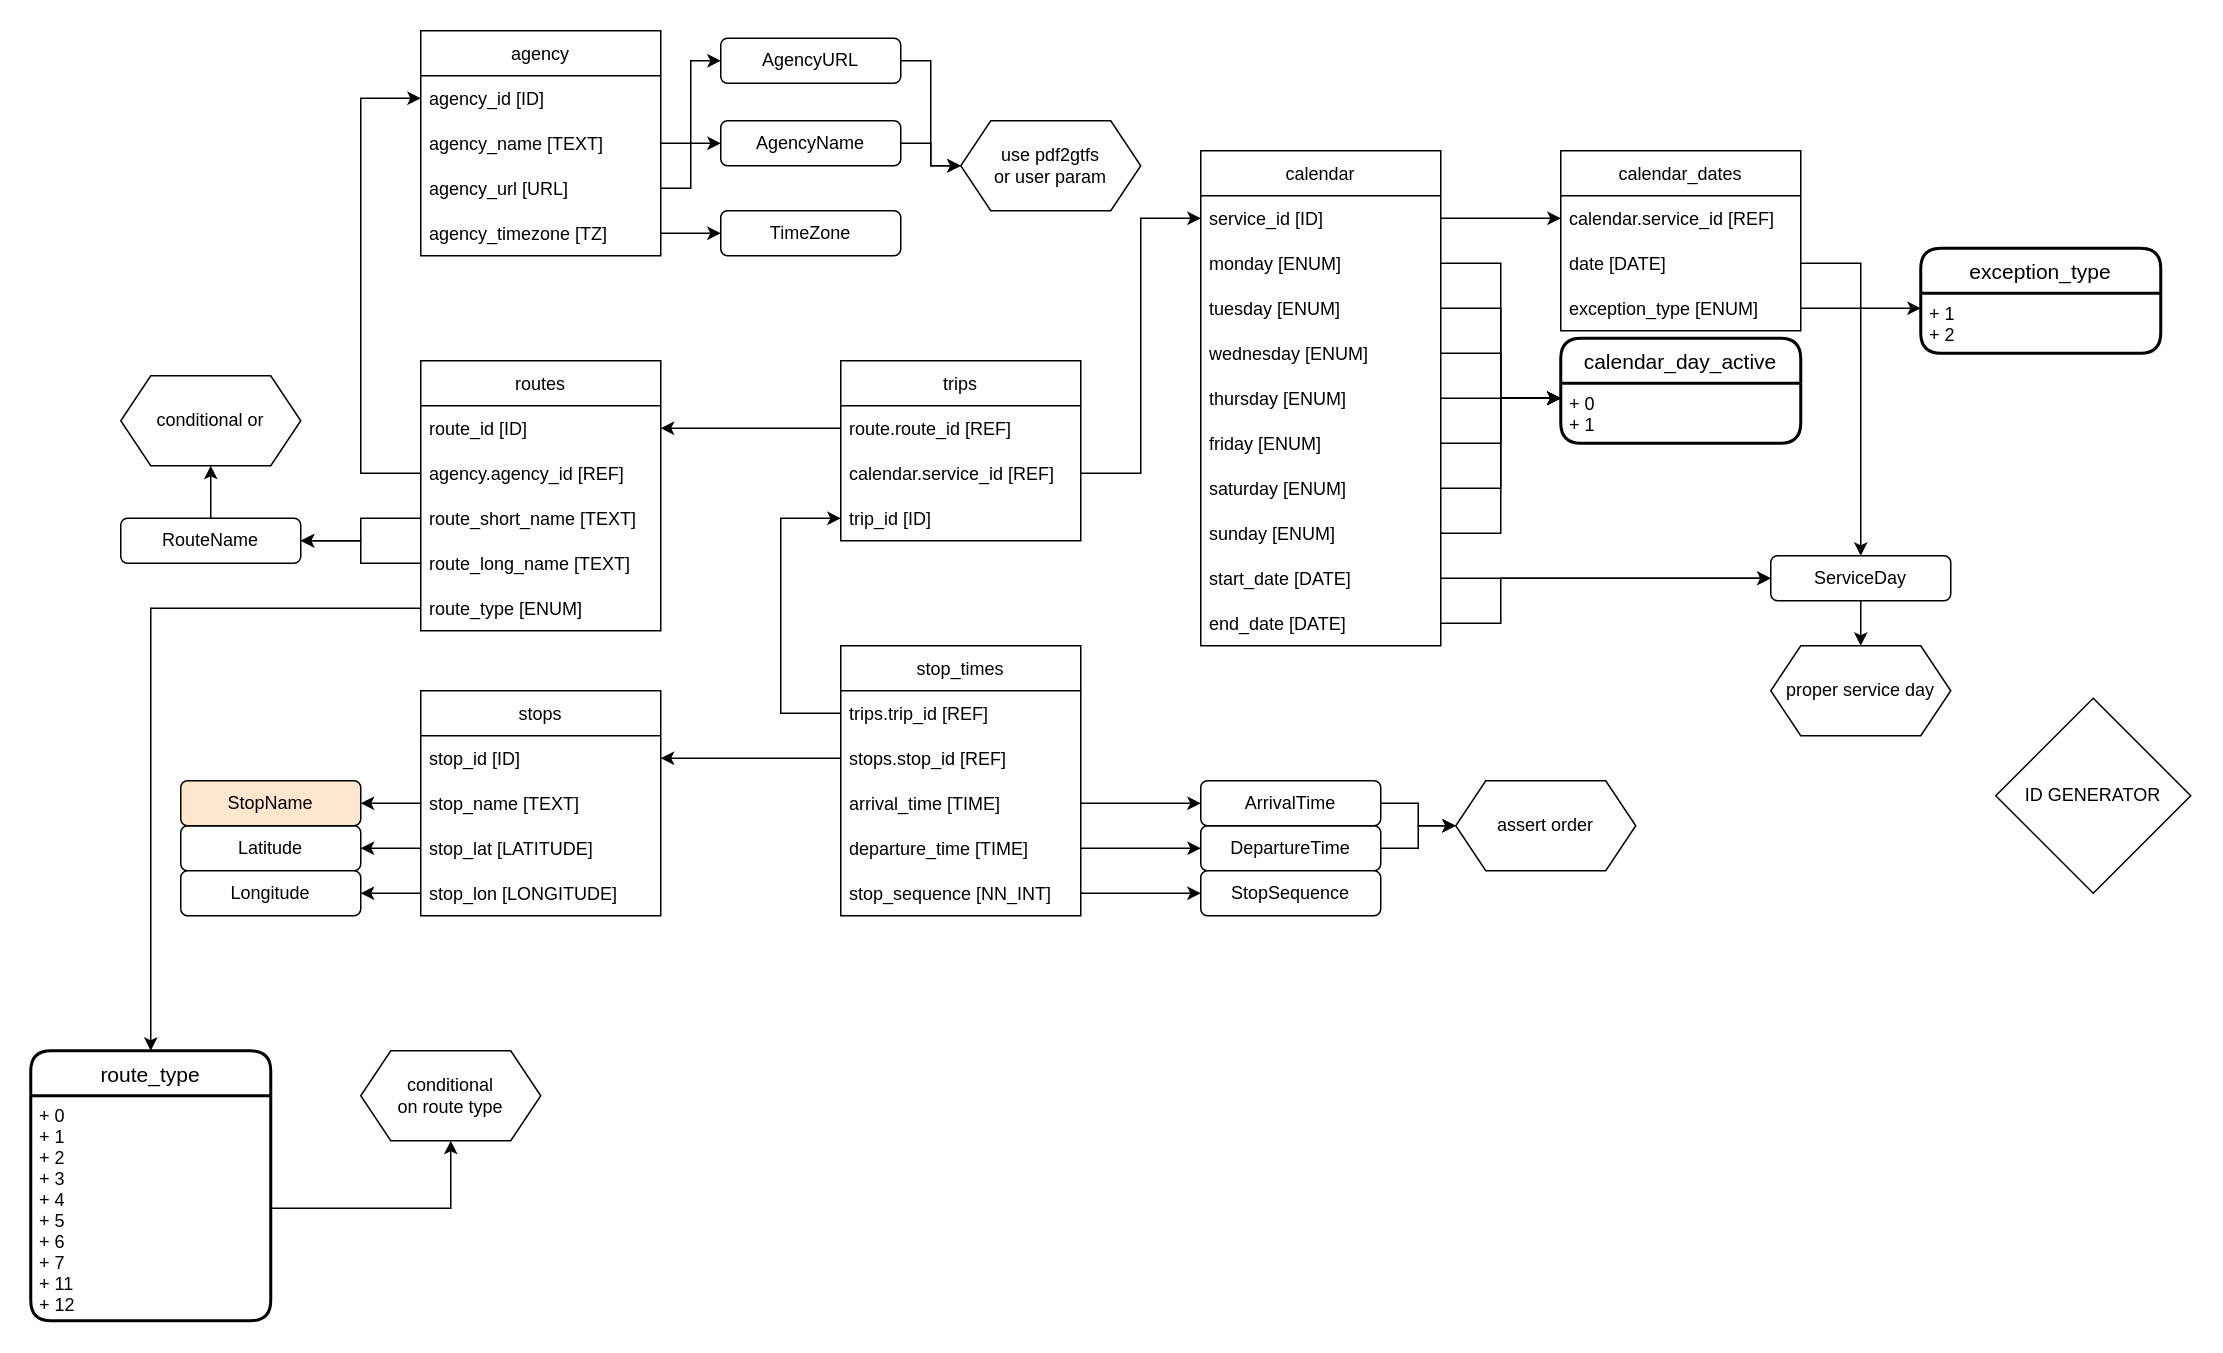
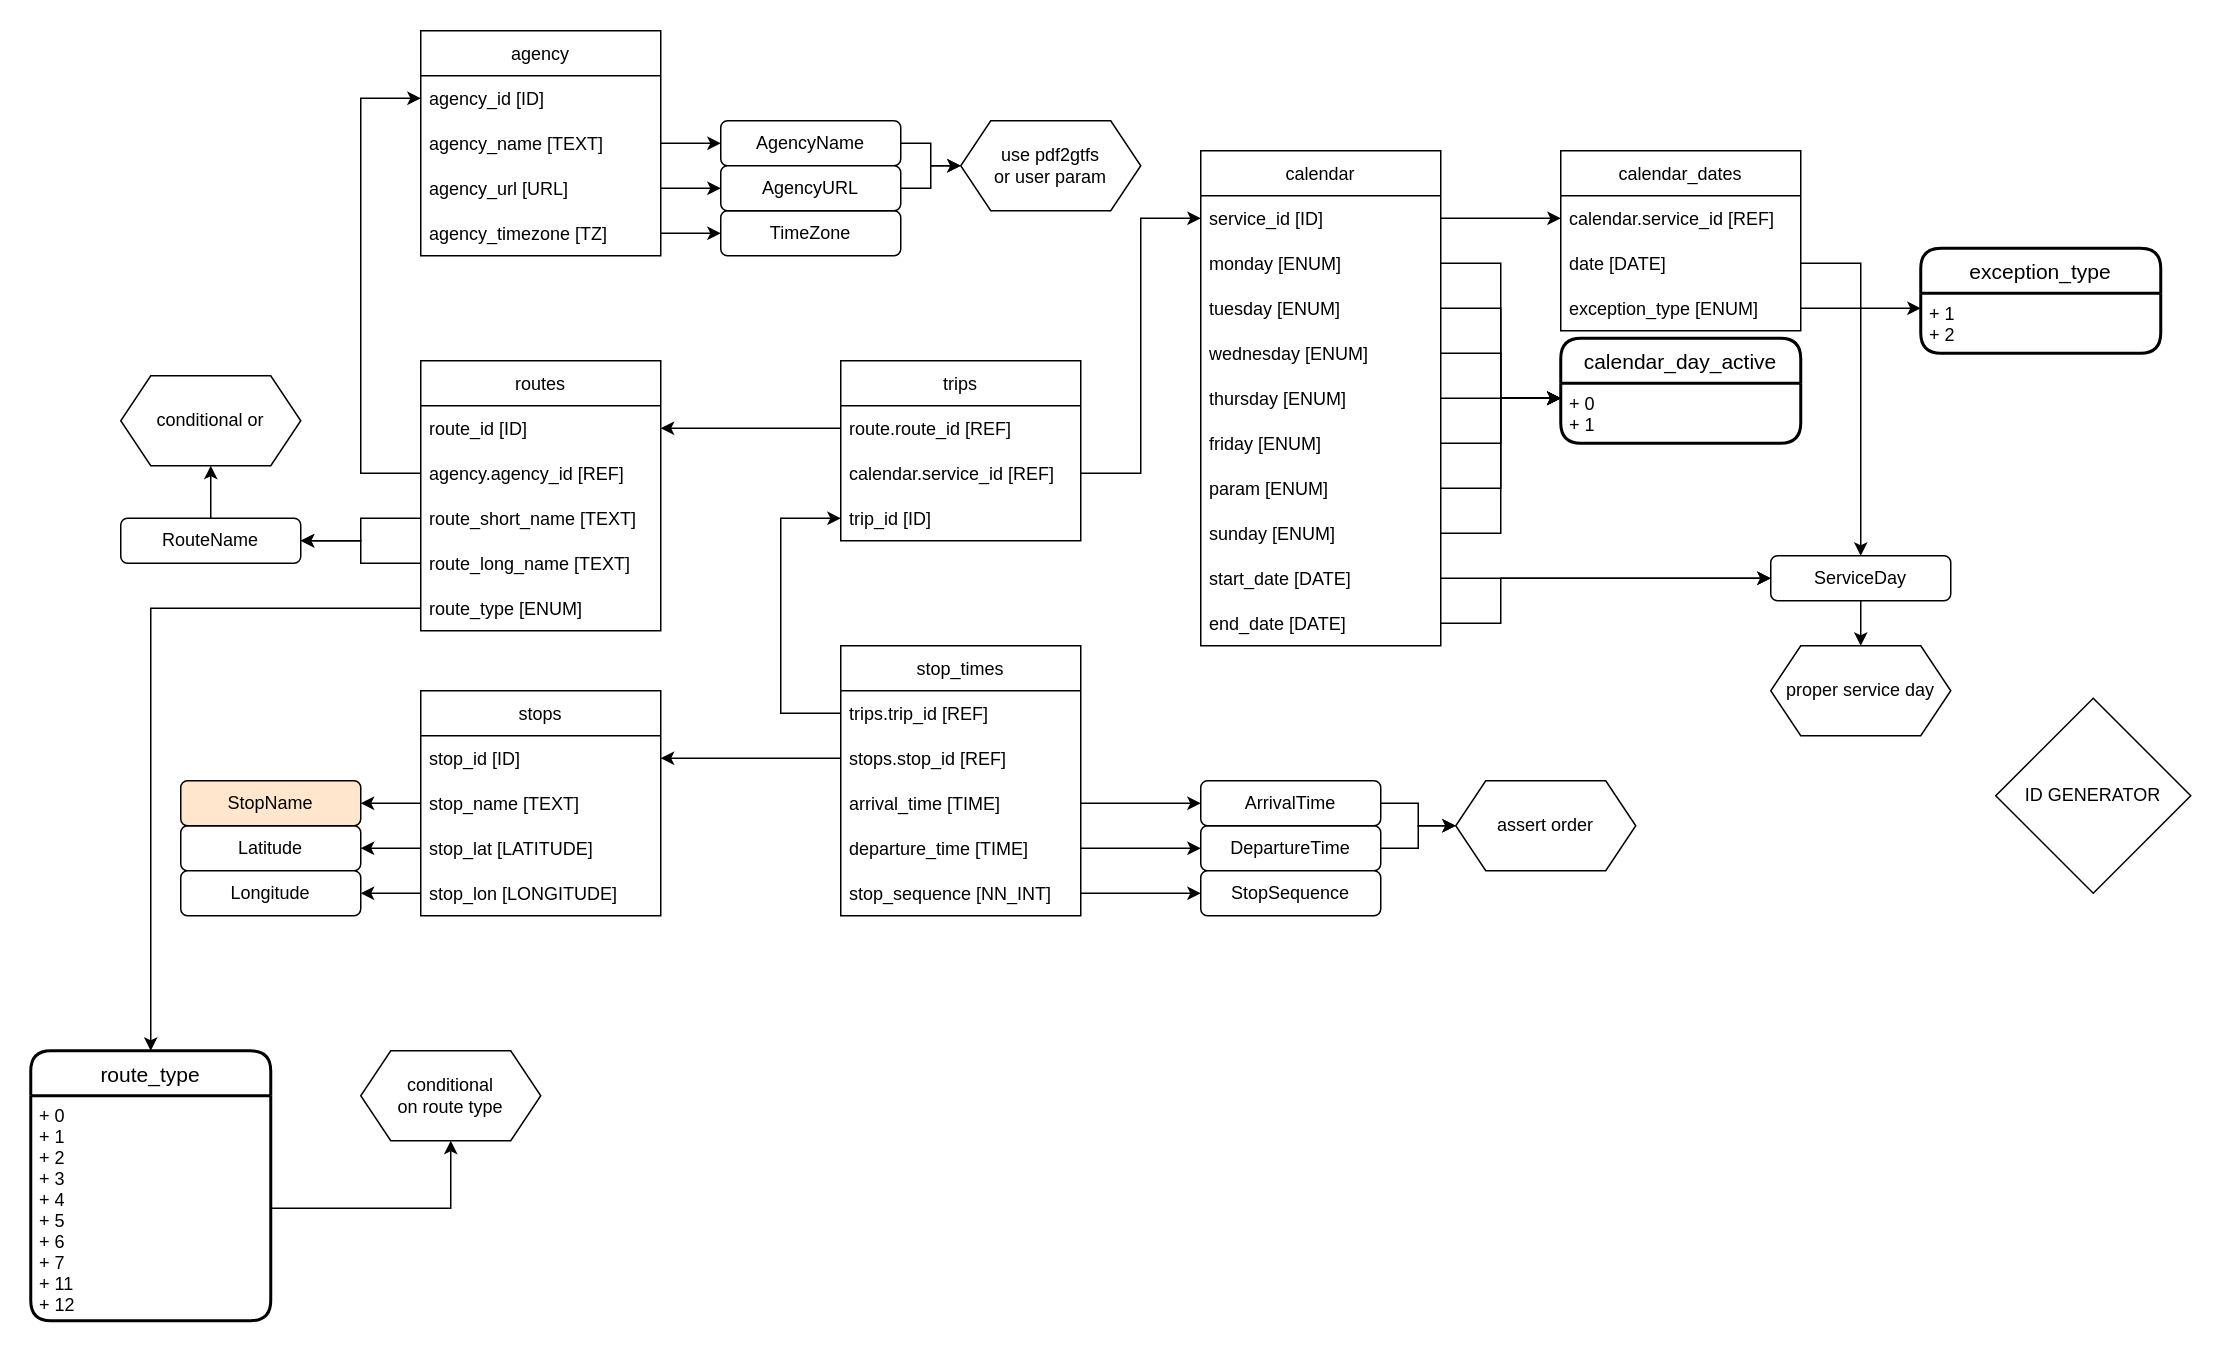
node "AgencyURL": moved (811, 61) -> (811, 188)
node "saturday [ENUM]": label "saturday [ENUM]" -> "param [ENUM]"
